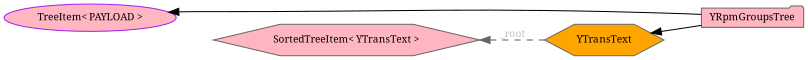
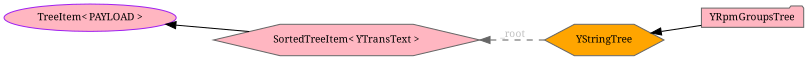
edge "YRpmGroupsTree" -> "TreeItem< PAYLOAD >": now "SortedTreeItem< YTransText >" -> "TreeItem< PAYLOAD >"
node "YTransText": label "YTransText" -> "YStringTree"
